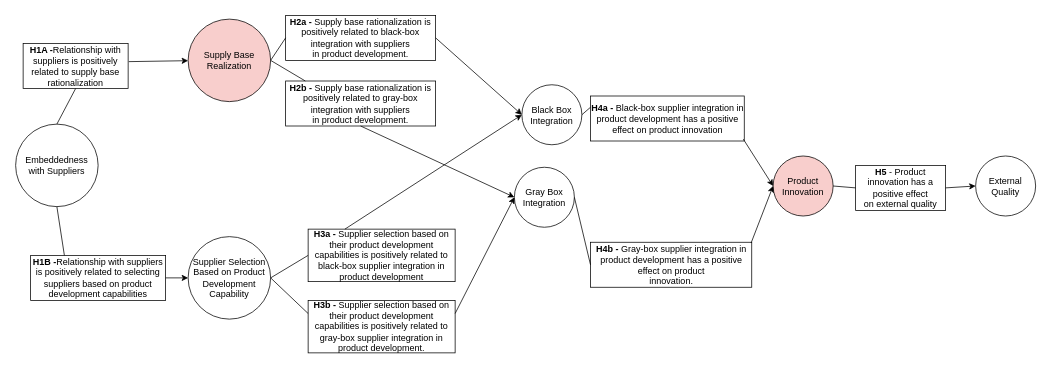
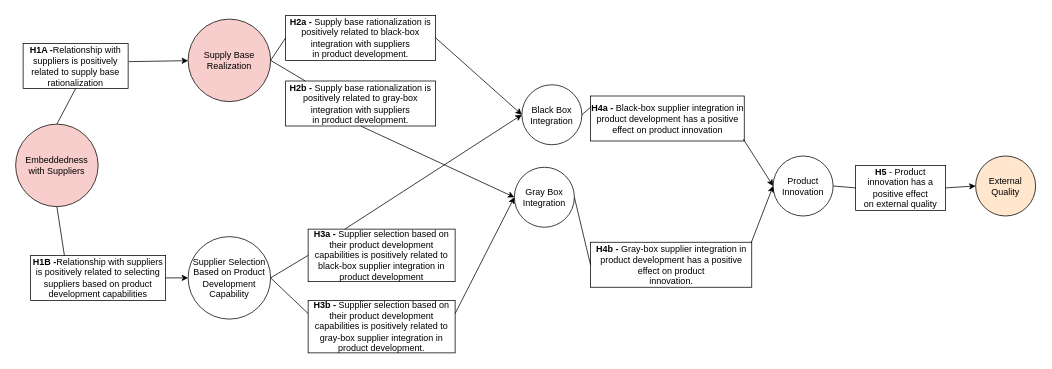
node "Embeddedness with Suppliers": fillcolor #ffffff -> #f8cecc
node "Product Innovation": fillcolor #f8cecc -> #ffffff
node "External Quality": fillcolor #ffffff -> #ffe6cc
